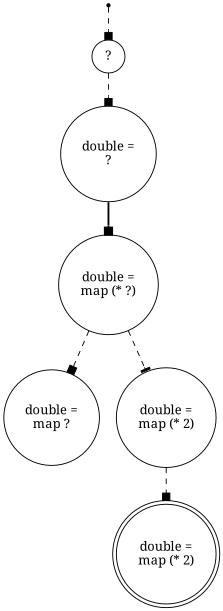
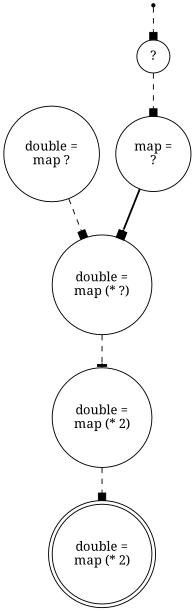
node "double = ?": label "double = ?" -> "map = ?"
edge "double = map (* ?)" -> "double = map ?": reversed
